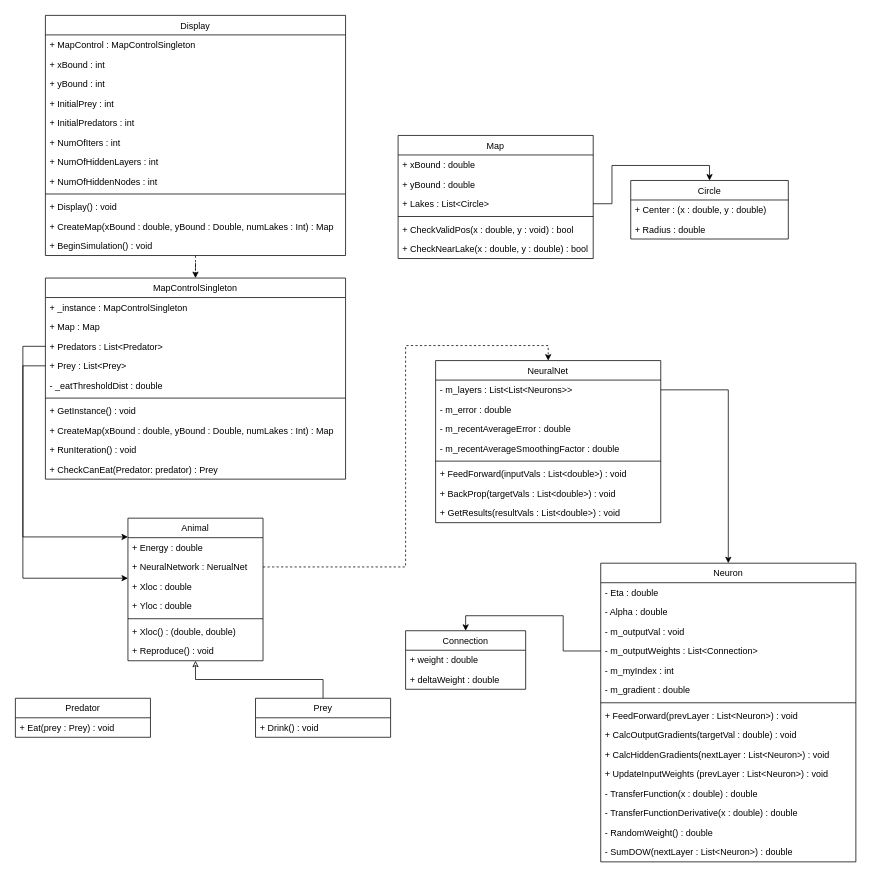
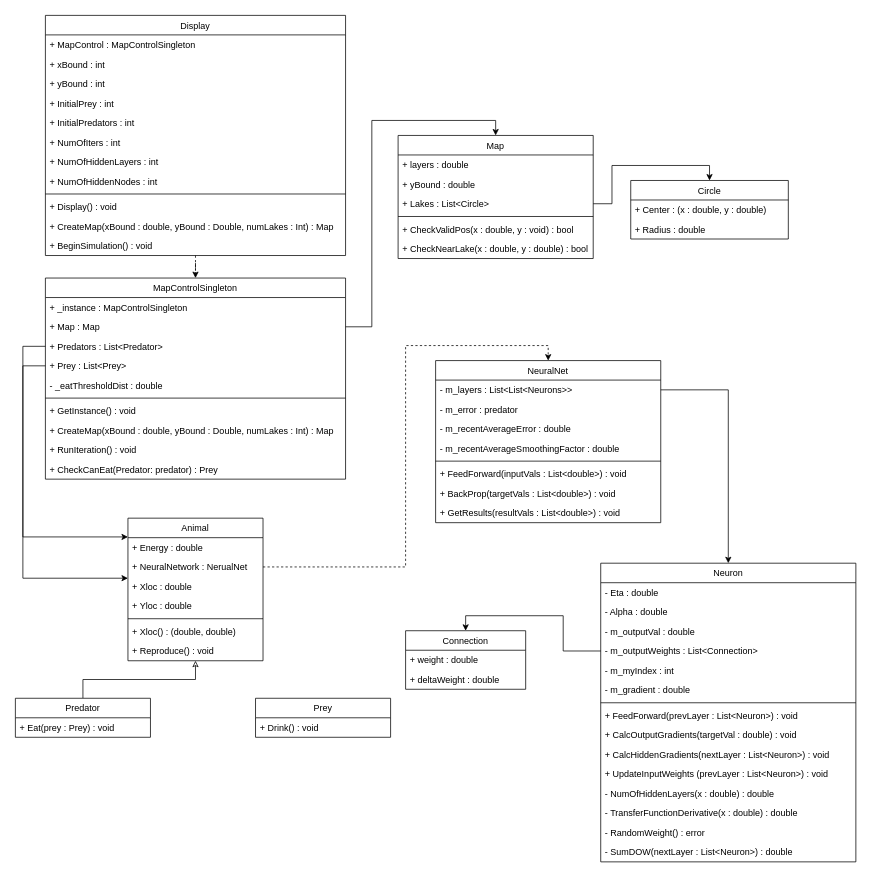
node "+ xBound : double": label "+ xBound : double" -> "+ layers : double"
edge "+ Map : Map" -> "Map": added
node "- m_error : double": label "- m_error : double" -> "- m_error : predator"
node "- m_outputVal : void": label "- m_outputVal : void" -> "- m_outputVal : double"
edge "Predator" -> "Animal": added
edge "Prey" -> "Animal": removed
node "- TransferFunction(x : double) : double": label "- TransferFunction(x : double) : double" -> "- NumOfHiddenLayers(x : double) : double"
node "- RandomWeight() : double": label "- RandomWeight() : double" -> "- RandomWeight() : error"
